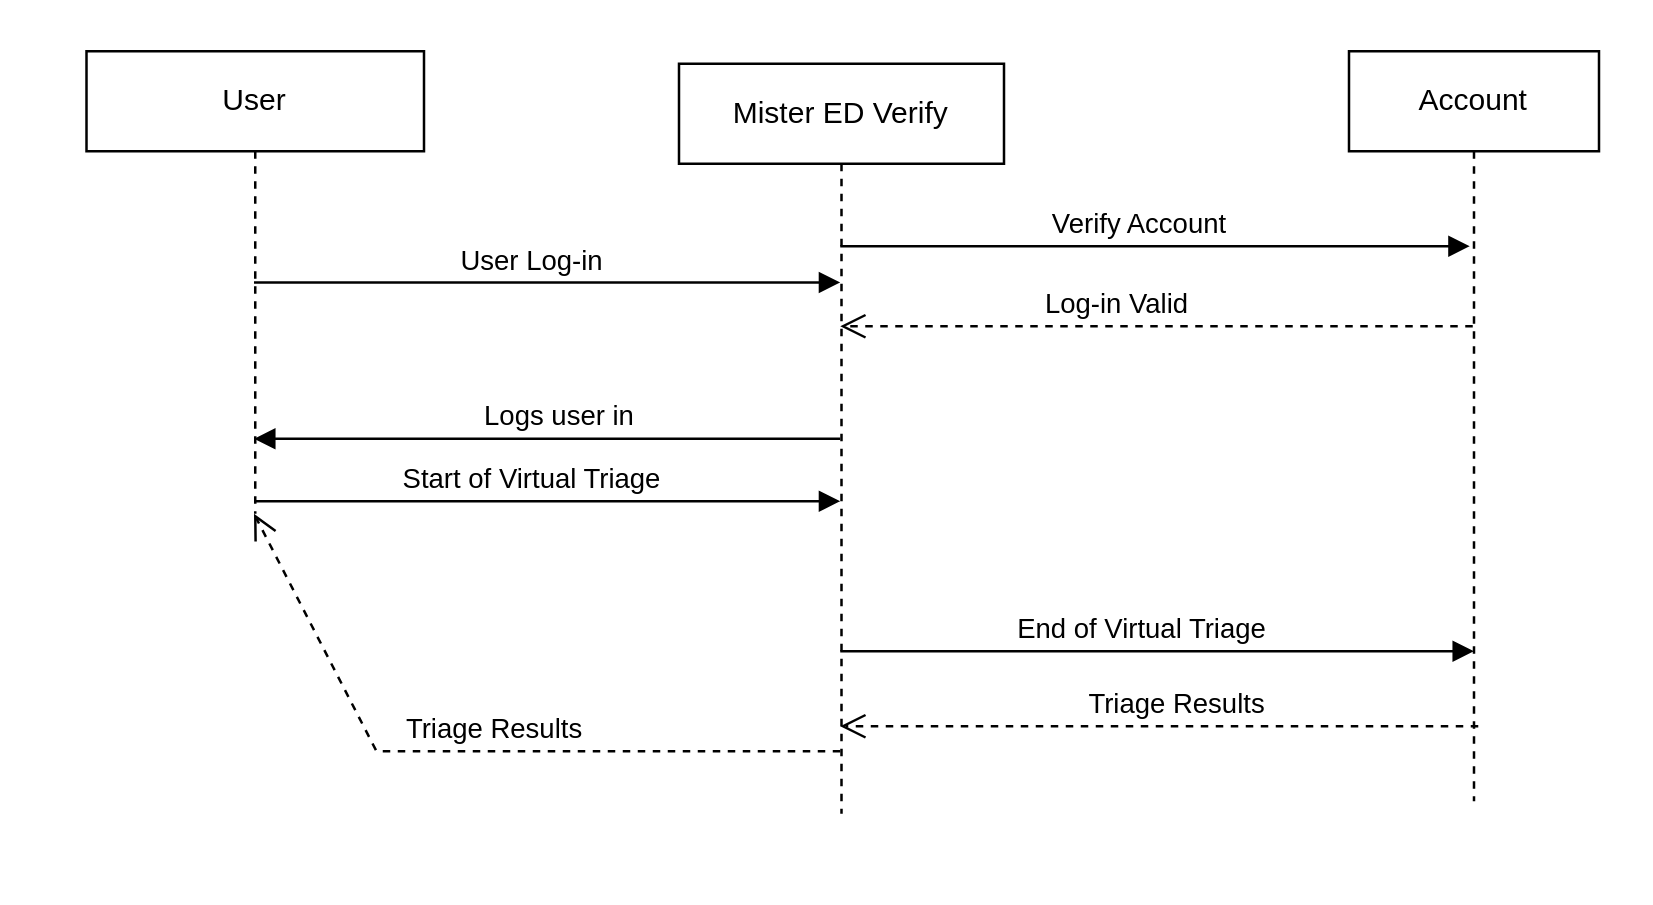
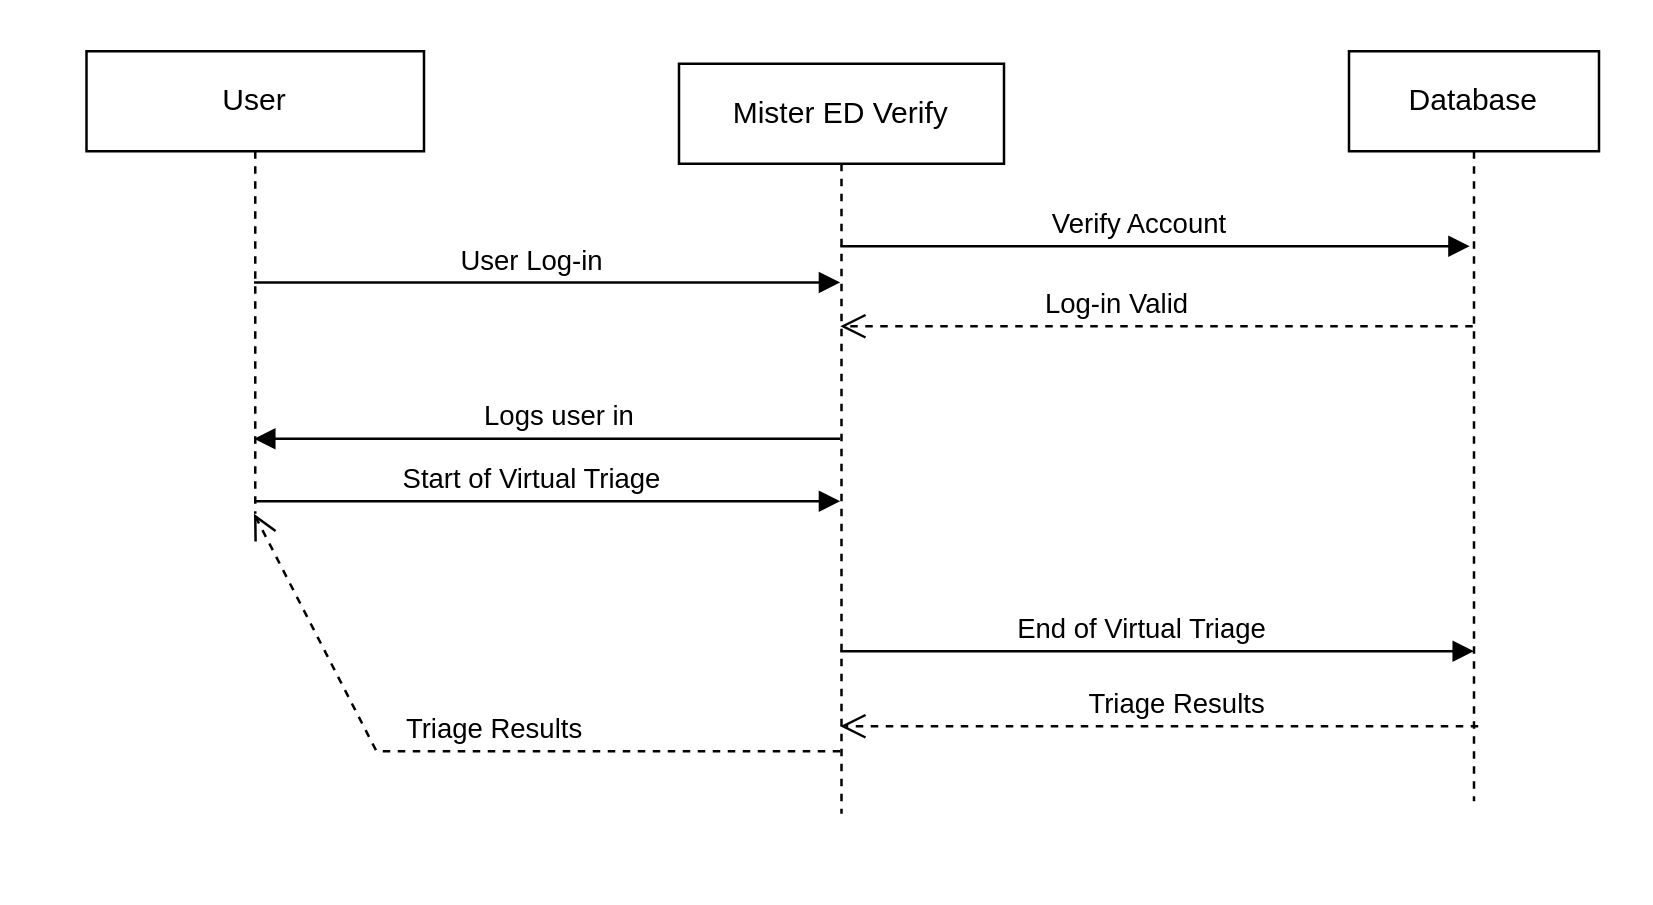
node "Account": label "Account" -> "Database"
